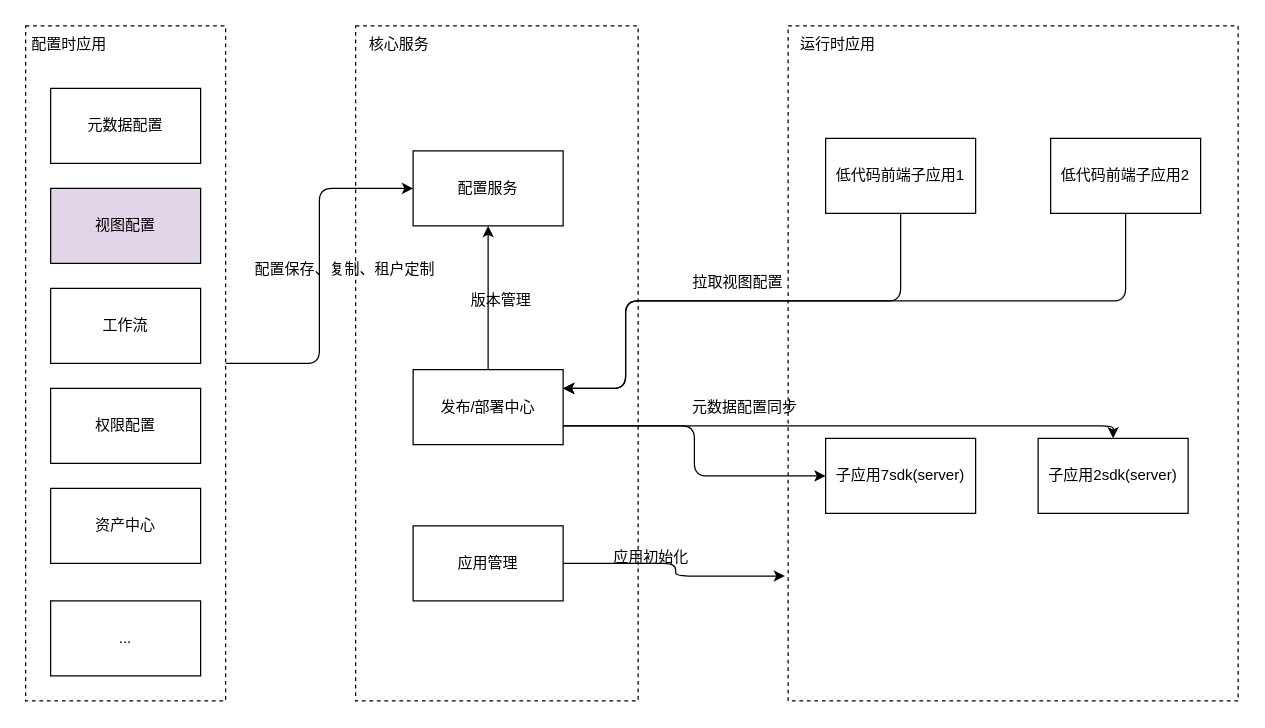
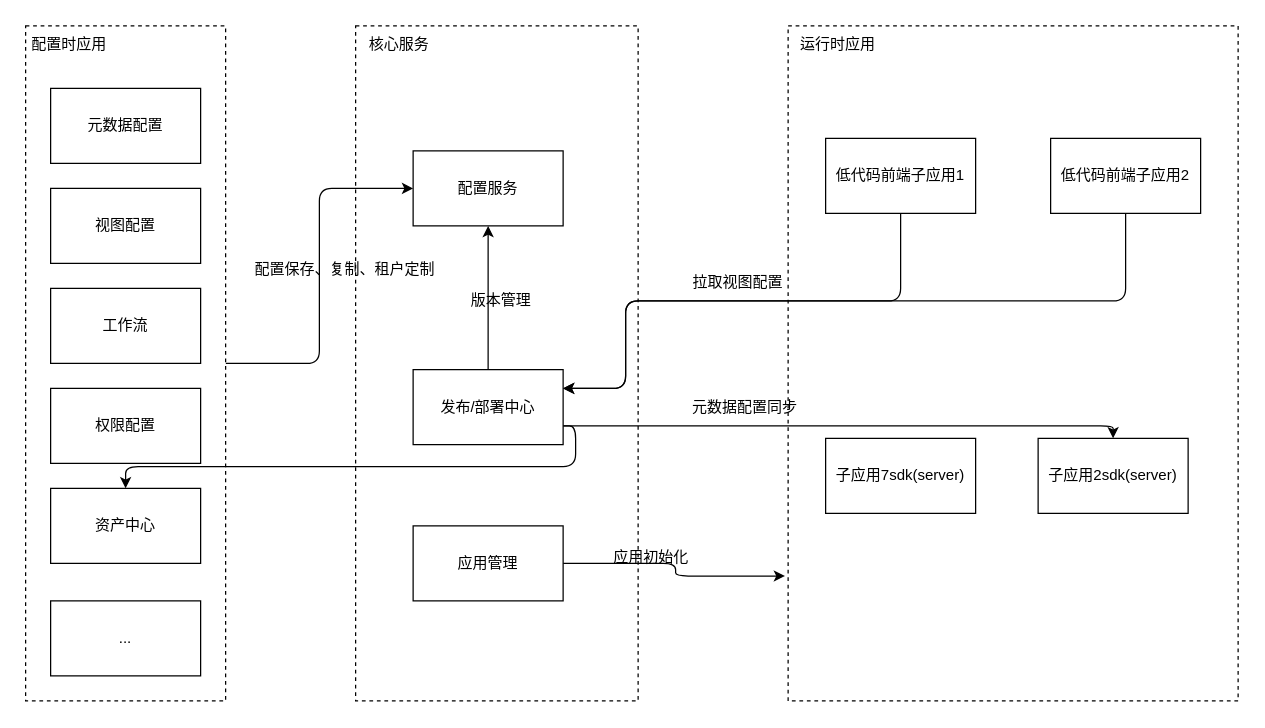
node "视图配置": fillcolor #e1d5e7 -> #ffffff
edge "发布/部署中心" -> "子应用7sdk(server)": now "发布/部署中心" -> "资产中心"
